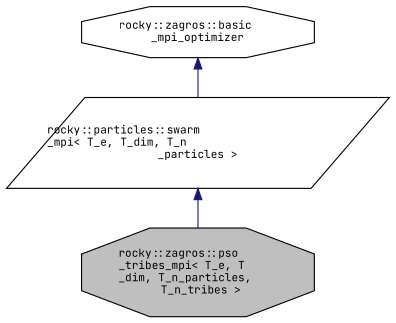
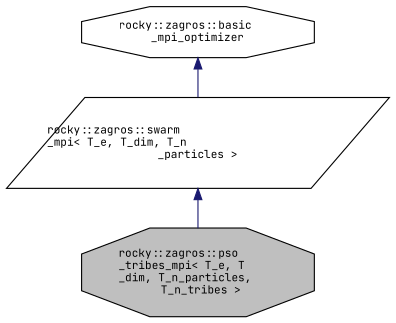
node "rocky::particles::swarm _mpi< T_e, T_dim, T_n _particles >": label "rocky::particles::swarm _mpi< T_e, T_dim, T_n _particles >" -> "rocky::zagros::swarm _mpi< T_e, T_dim, T_n _particles >"
